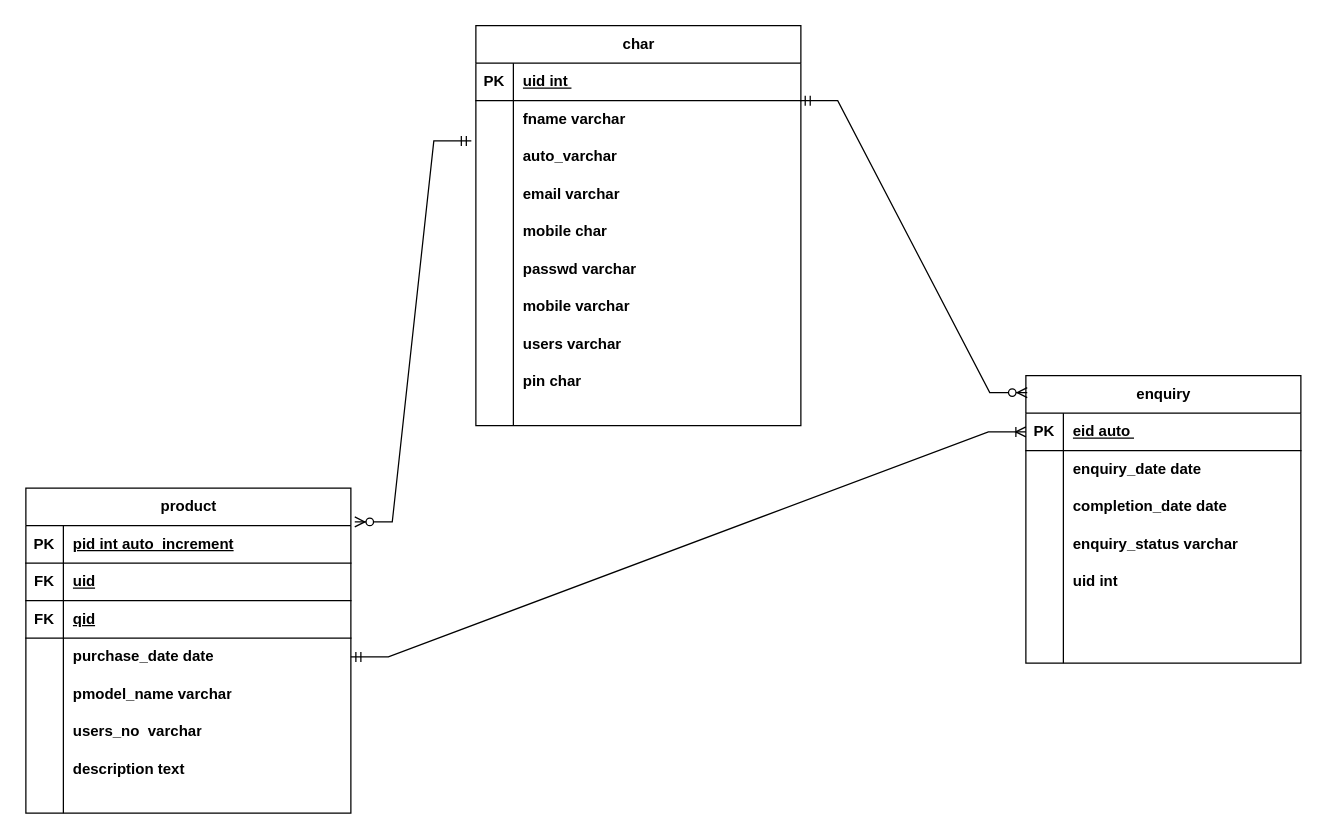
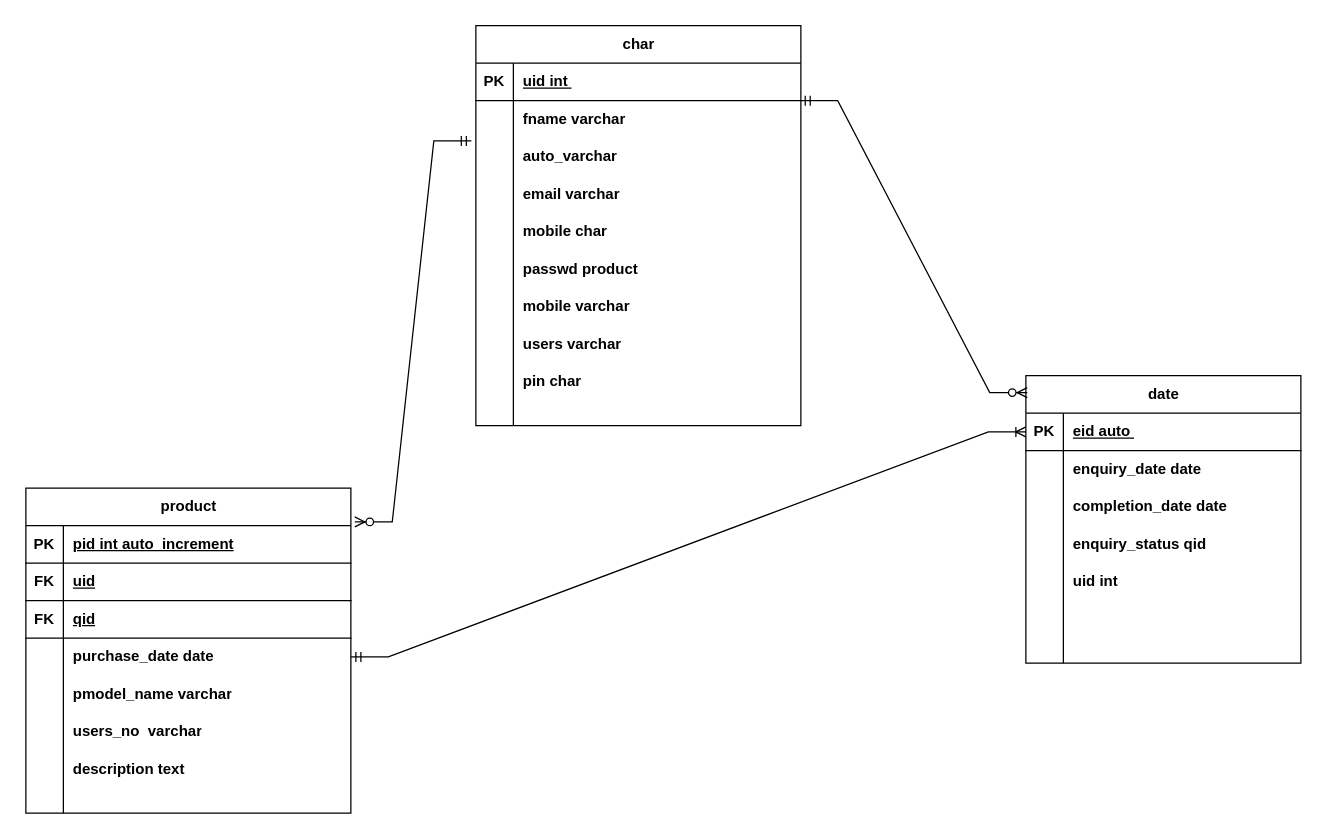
node "passwd varchar": label "passwd varchar" -> "passwd product"
node "enquiry": label "enquiry" -> "date"
node "enquiry_status varchar": label "enquiry_status varchar" -> "enquiry_status qid"
